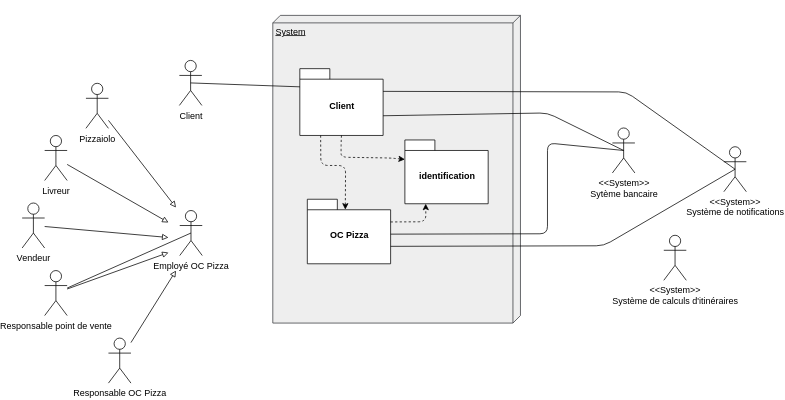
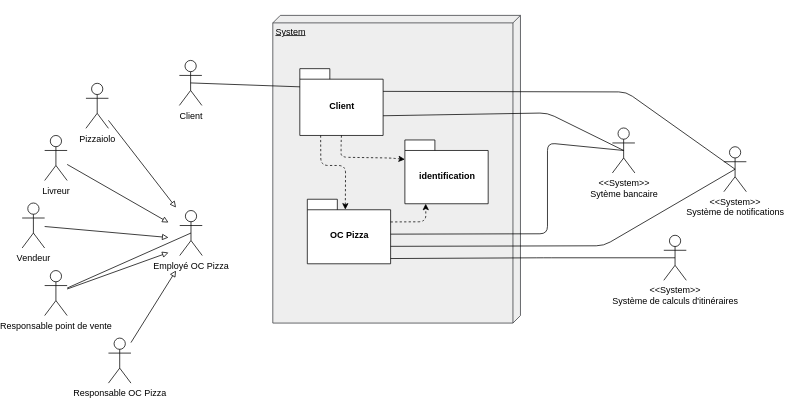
edge "OC Pizza" -- "<<System>> Système de calculs d'itinéraires": added
